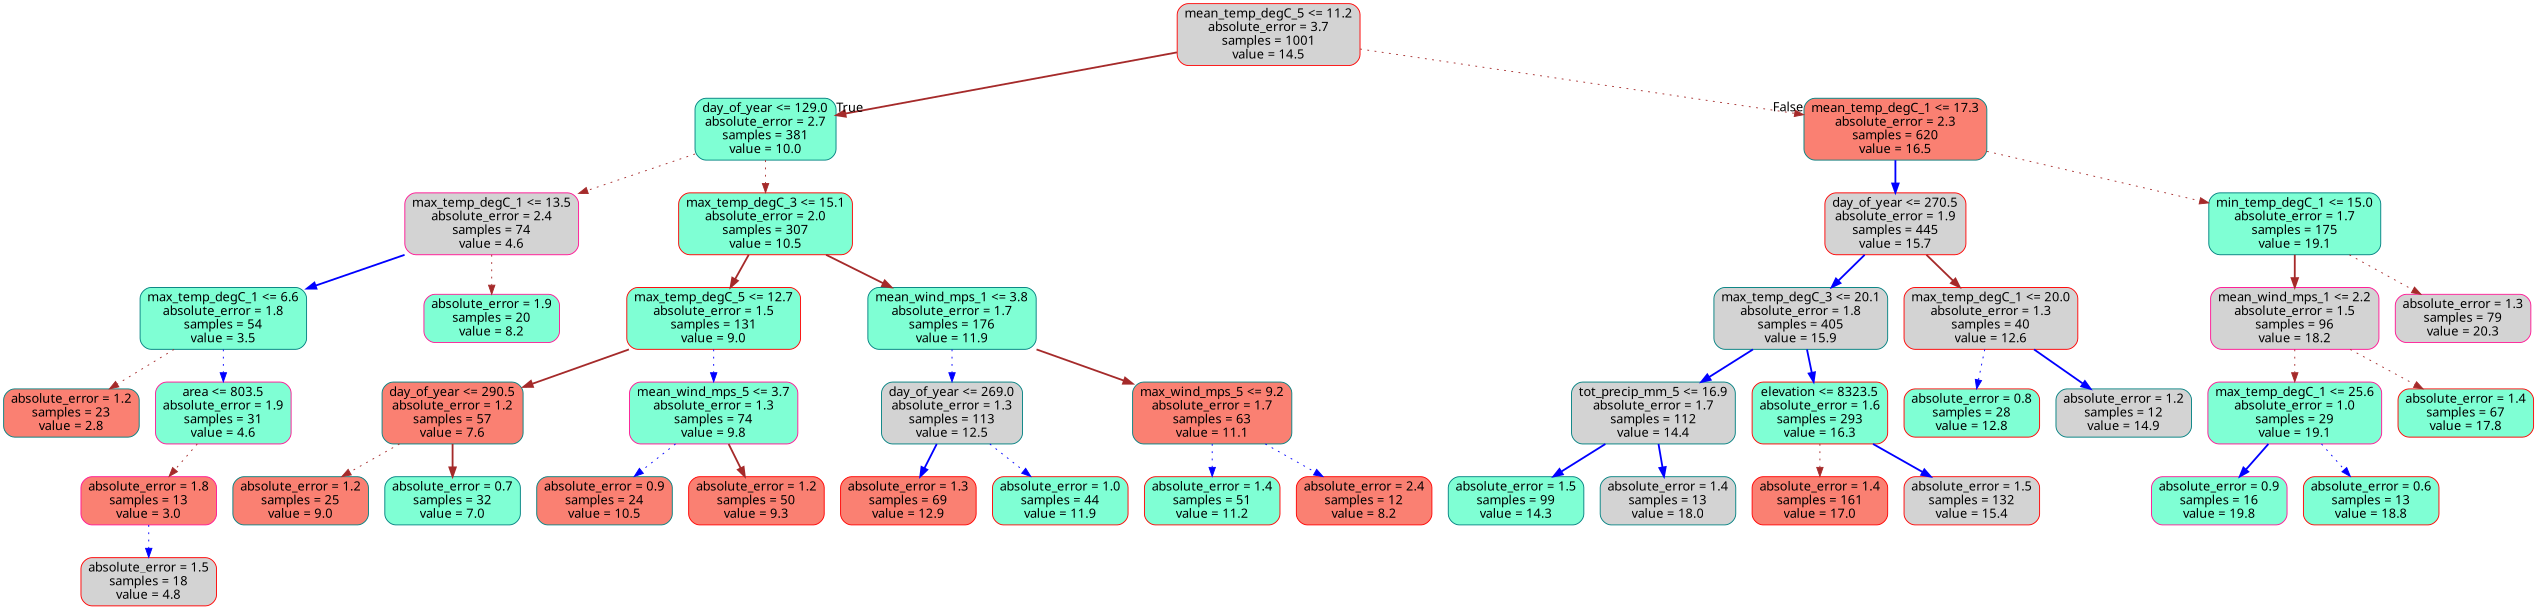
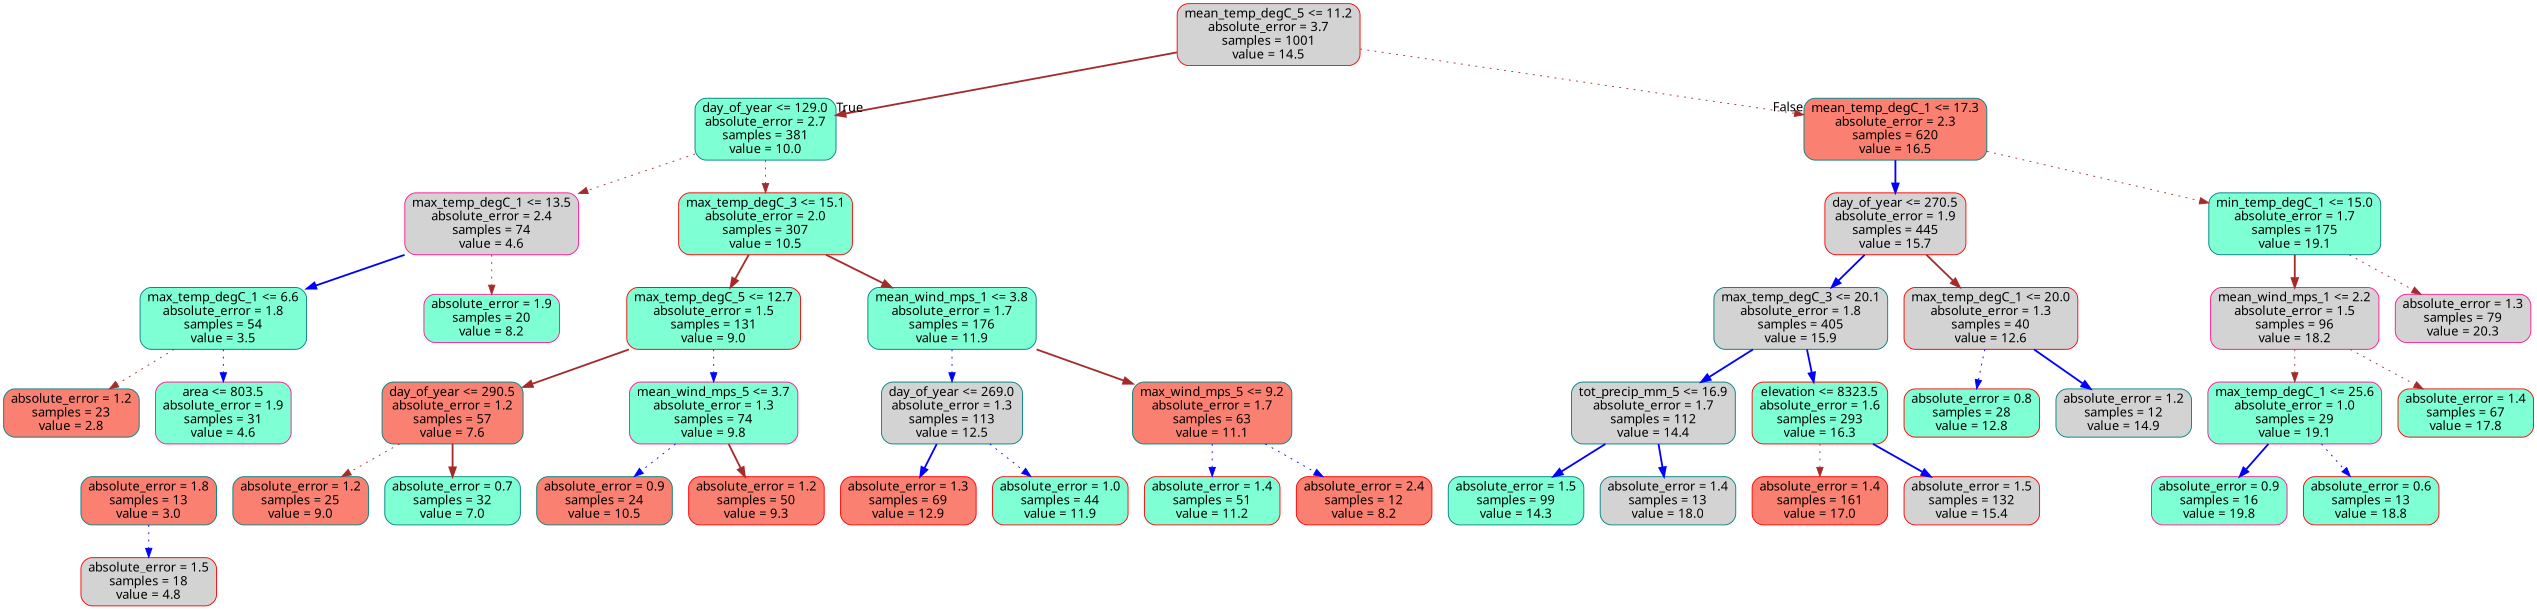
edge "area <= 803.5 absolute_error = 1.9 samples = 31 value = 4.6" -> "absolute_error = 1.8 samples = 13 value = 3.0": removed
node "absolute_error = 1.8 samples = 13 value = 3.0": color deeppink -> teal
